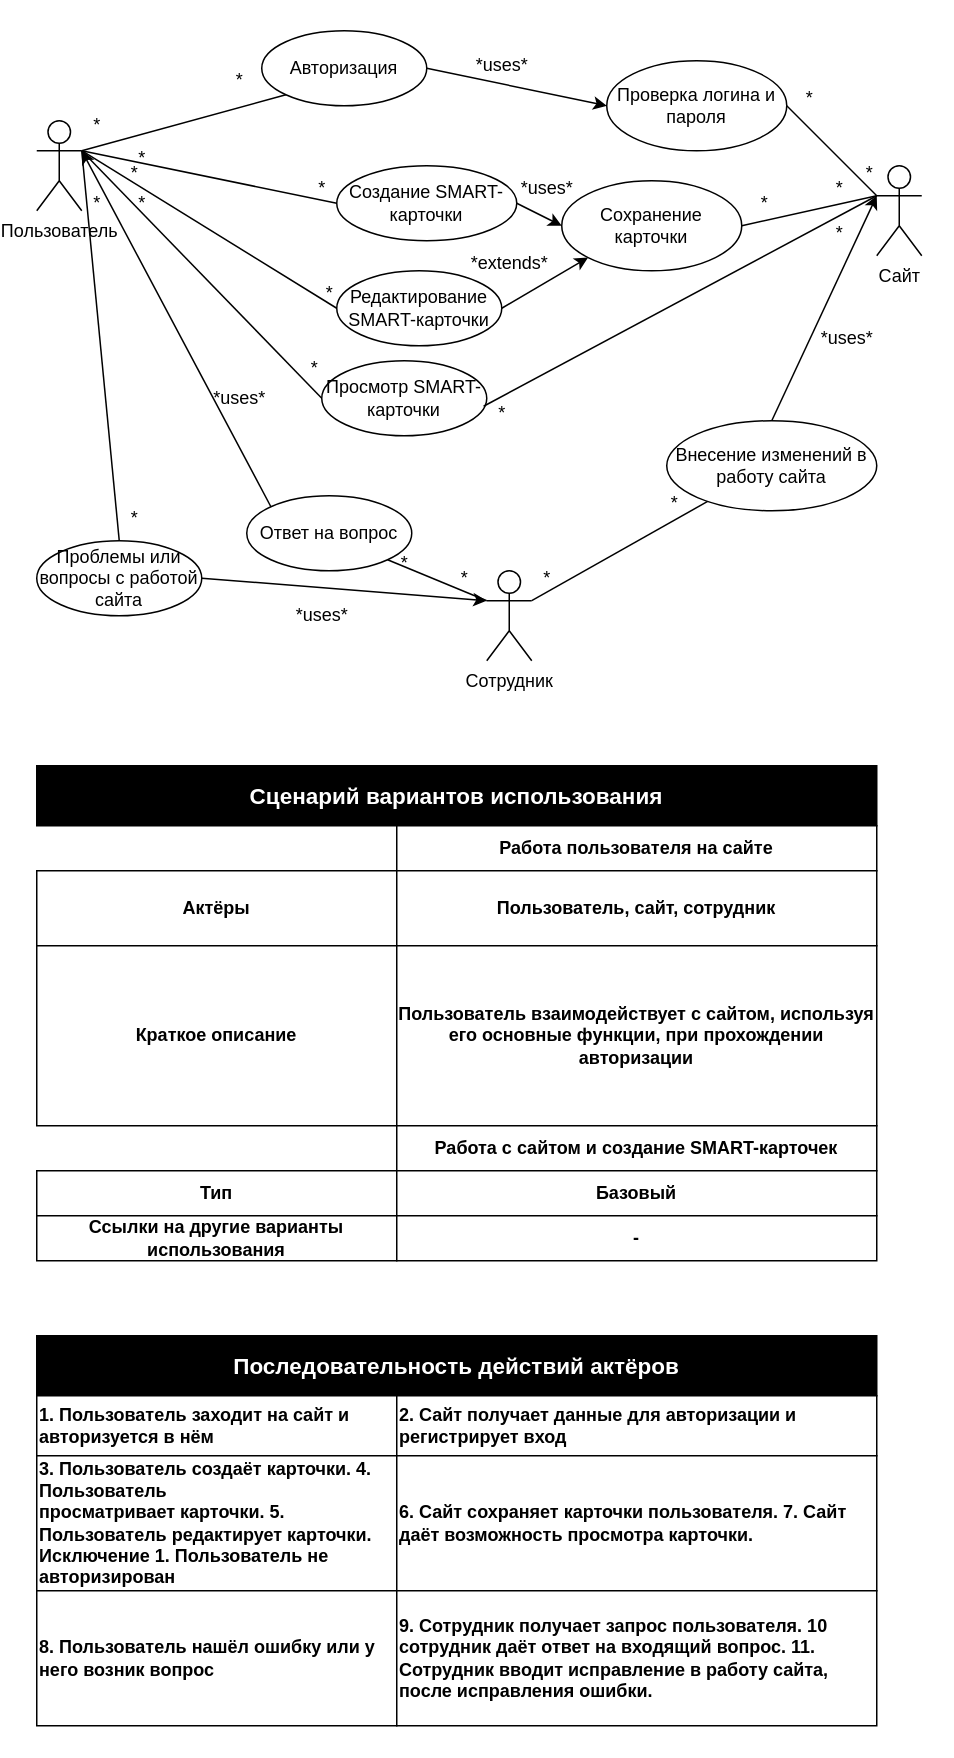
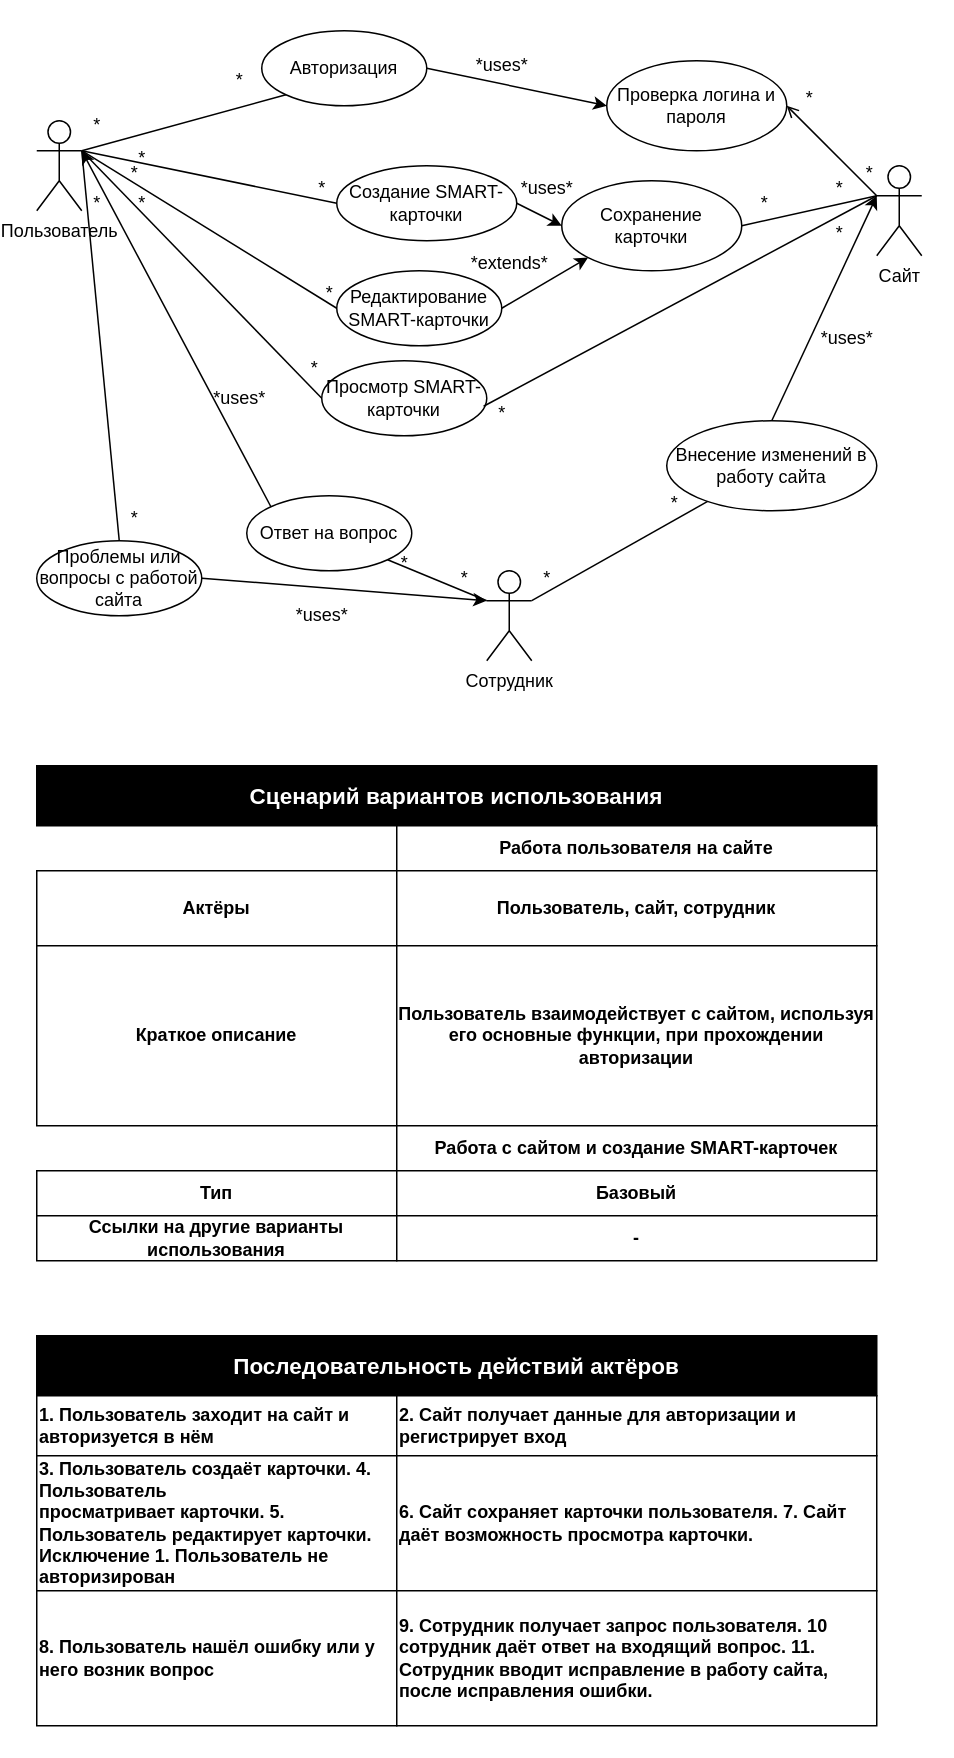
edge "Проверка логина и пароля" -- "Сайт": arrowhead none -> open
